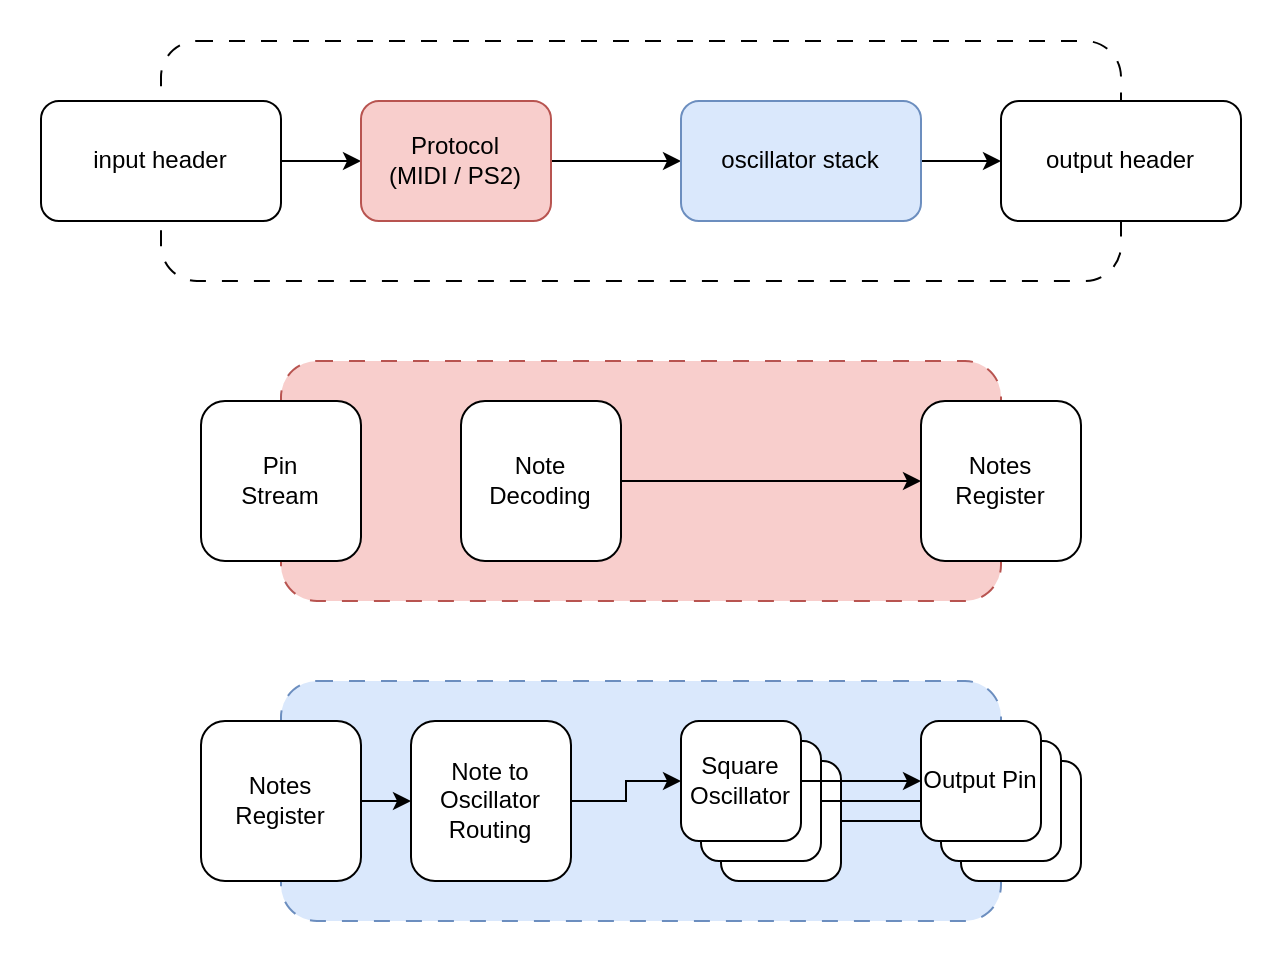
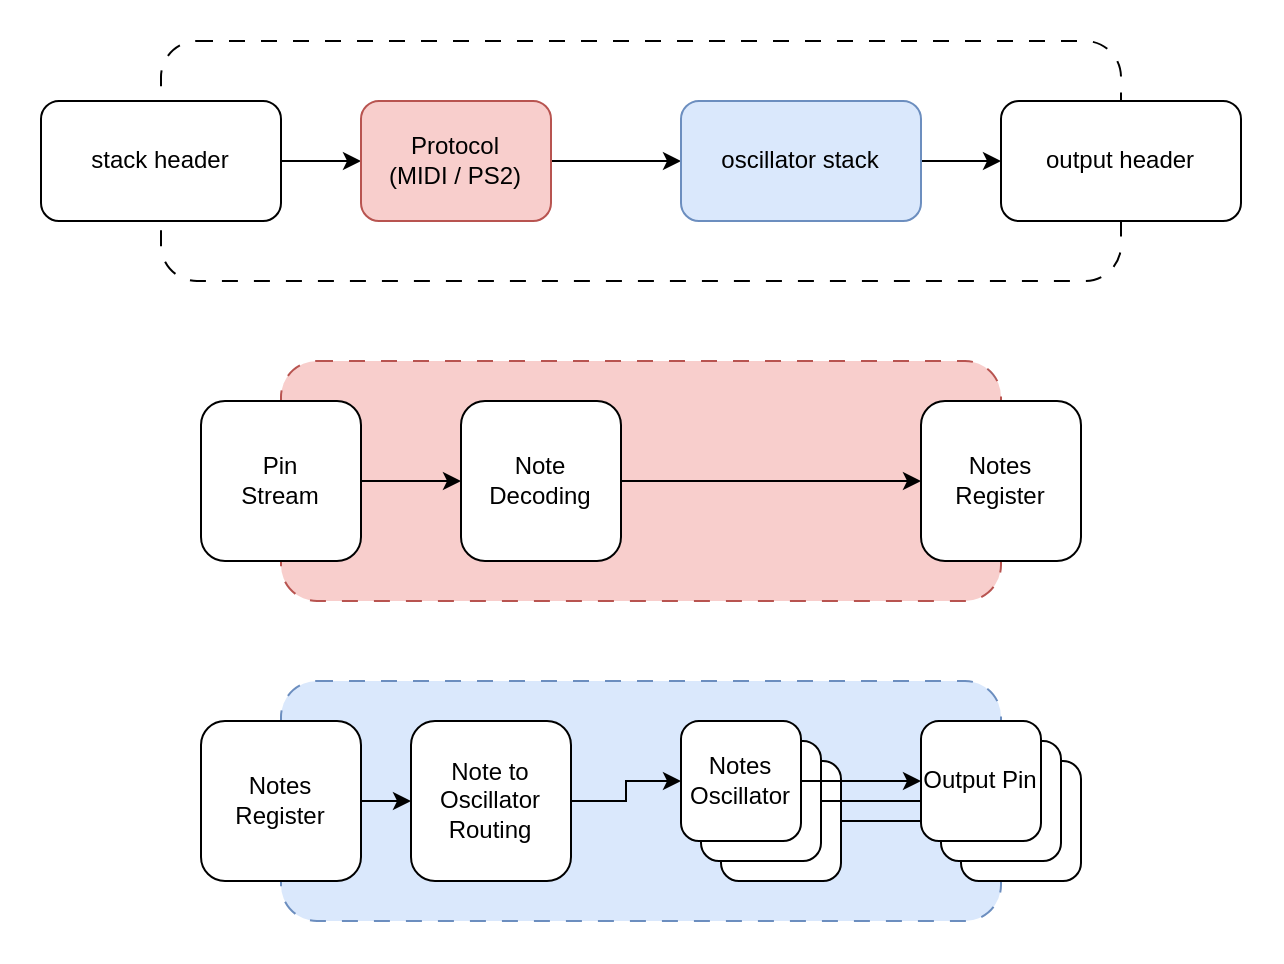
node "input header": label "input header" -> "stack header"
edge "Pin Stream" -> "Note Decoding": added
node "Square Oscillator": label "Square Oscillator" -> "Notes Oscillator"
